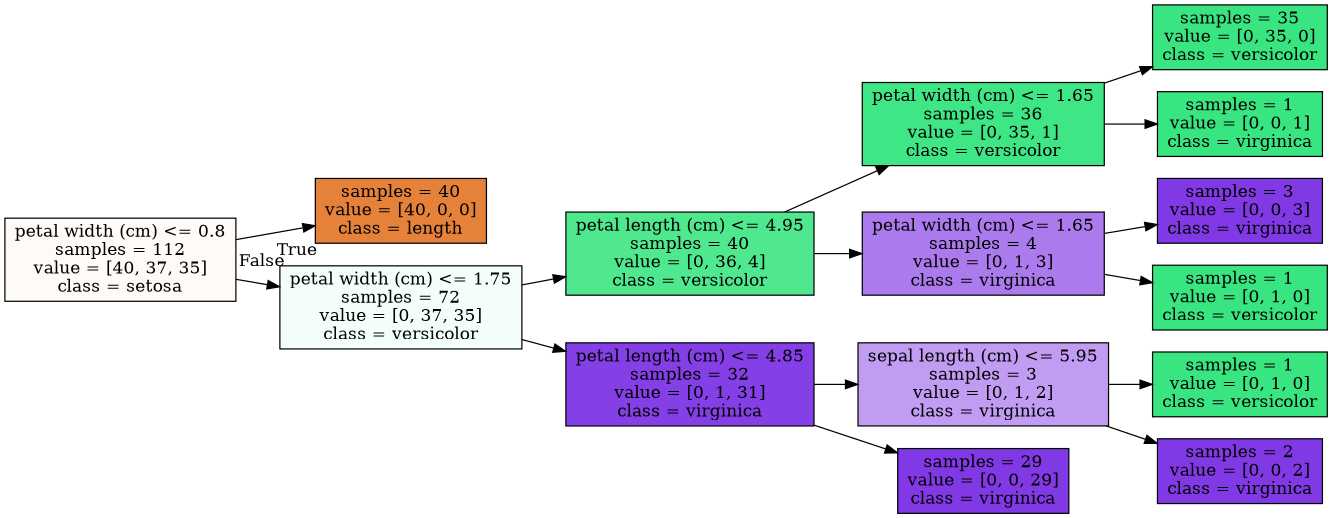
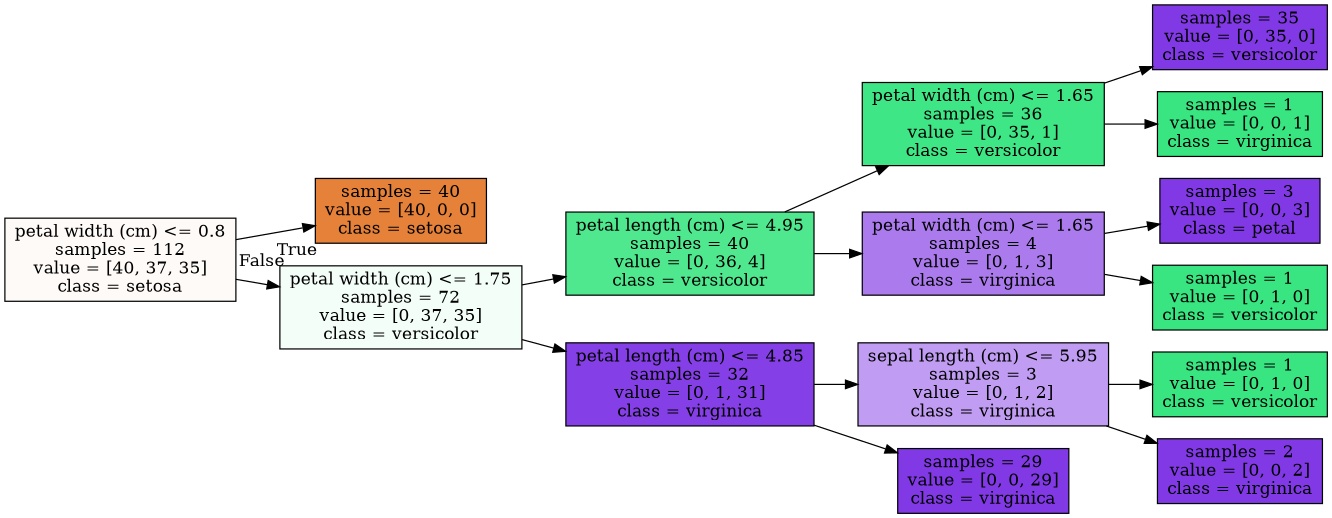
node "samples = 35 value = [0, 35, 0] class = versicolor": fillcolor #39e581 -> #8139e5
node "samples = 40 value = [40, 0, 0] class = length": label "samples = 40 value = [40, 0, 0] class = length" -> "samples = 40 value = [40, 0, 0] class = setosa"
node "samples = 3 value = [0, 0, 3] class = virginica": label "samples = 3 value = [0, 0, 3] class = virginica" -> "samples = 3 value = [0, 0, 3] class = petal"
